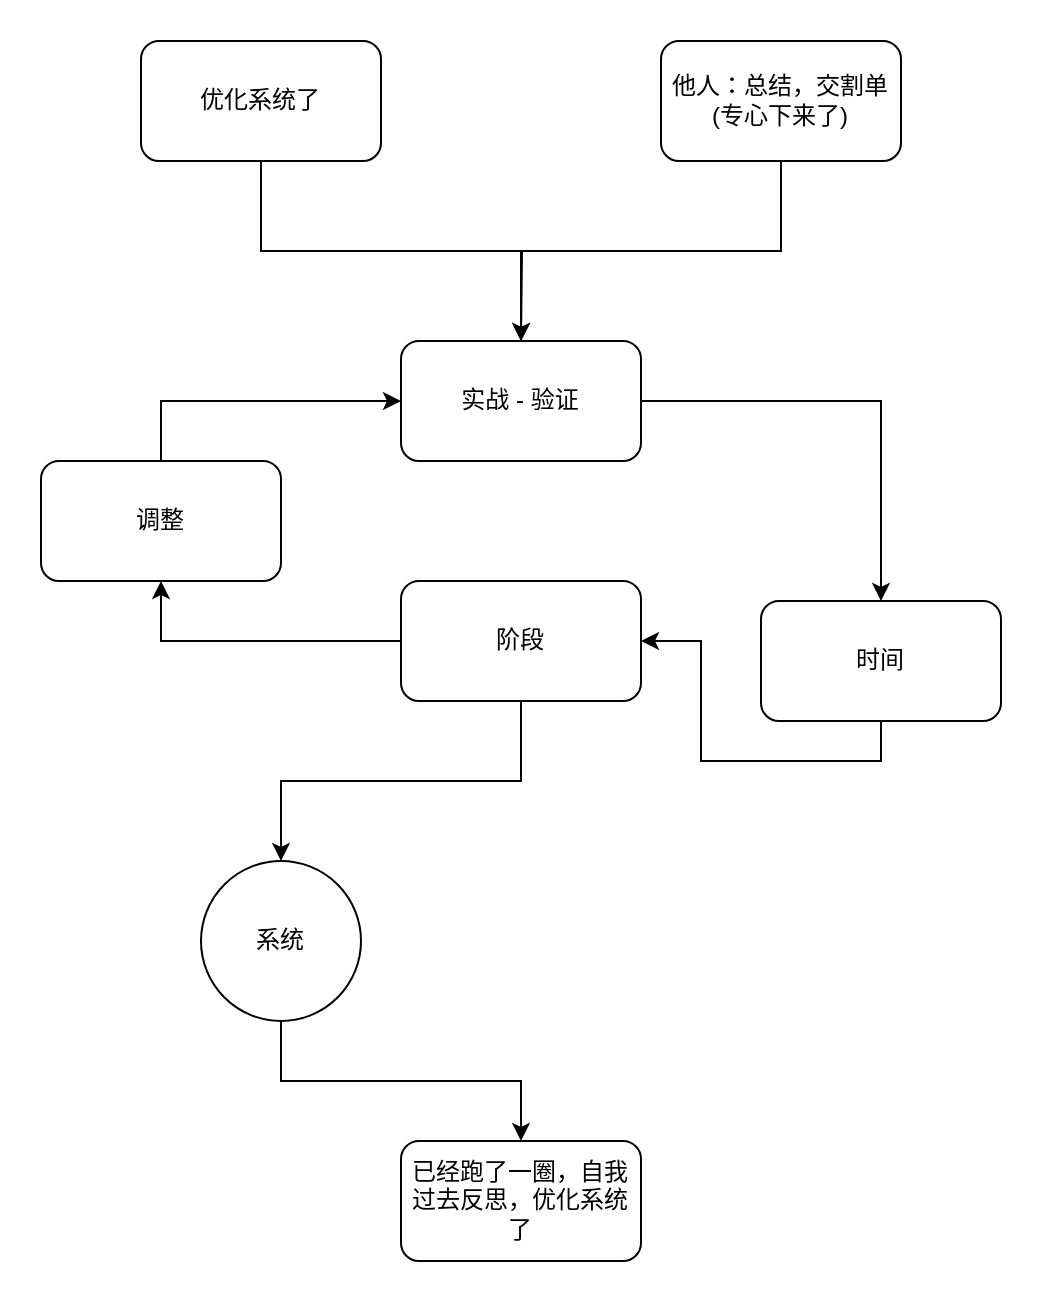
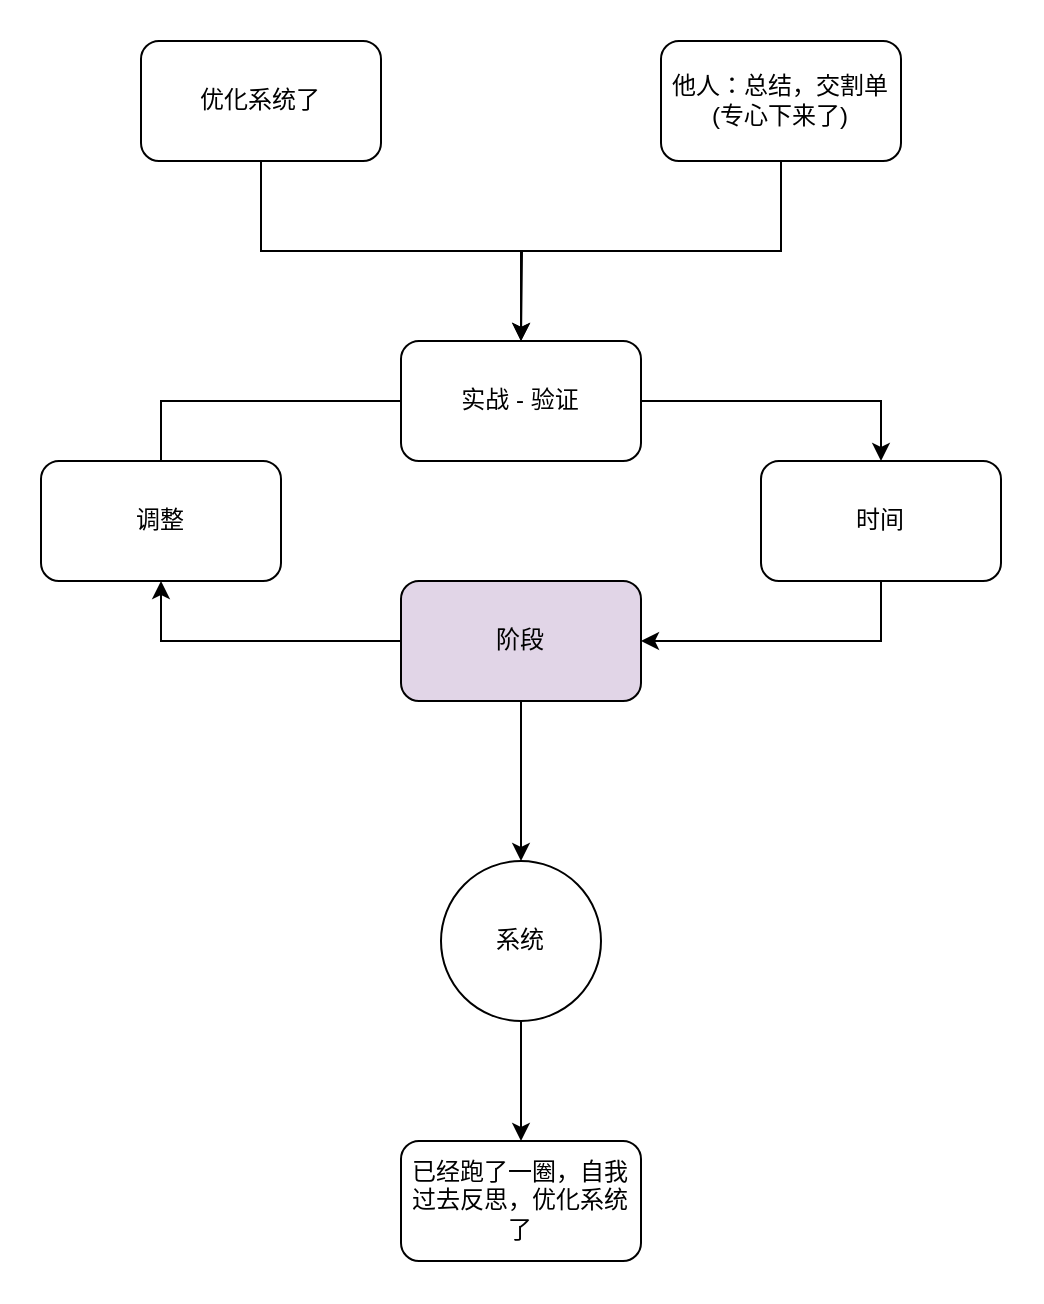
edge "调整" -> "实战 - 验证": arrowhead classic -> none
node "阶段": fillcolor #ffffff -> #e1d5e7
node "时间": moved (881, 661) -> (881, 521)
node "系统": moved (281, 941) -> (521, 941)
